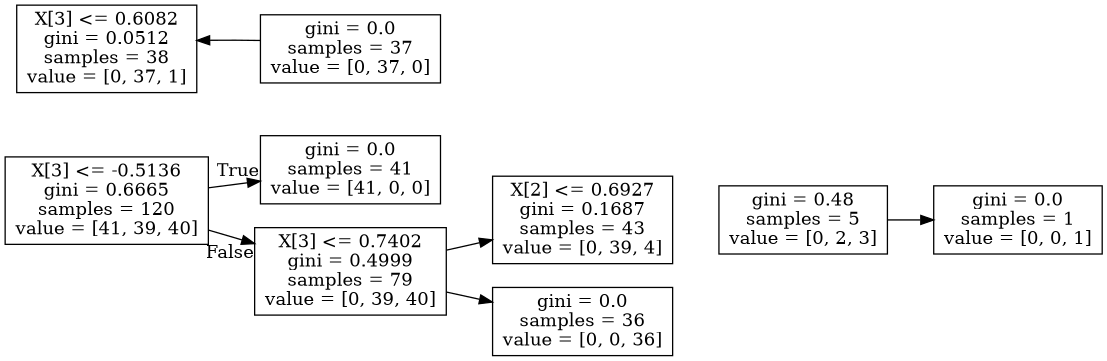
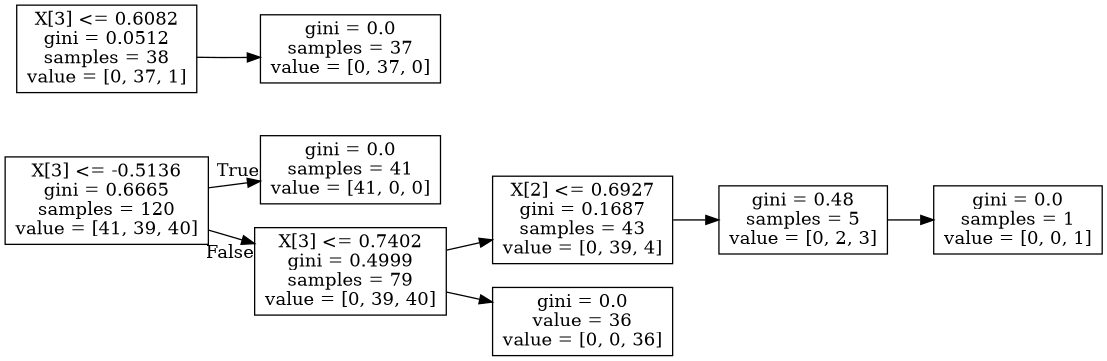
edge "gini = 0.0 samples = 37 value = [0, 37, 0]" -> "X[3] <= 0.6082 gini = 0.0512 samples = 38 value = [0, 37, 1]": reversed
edge "X[2] <= 0.6927 gini = 0.1687 samples = 43 value = [0, 39, 4]" -> "gini = 0.48 samples = 5 value = [0, 2, 3]": added
node "gini = 0.0 samples = 36 value = [0, 0, 36]": label "gini = 0.0 samples = 36 value = [0, 0, 36]" -> "gini = 0.0 value = 36 value = [0, 0, 36]"
